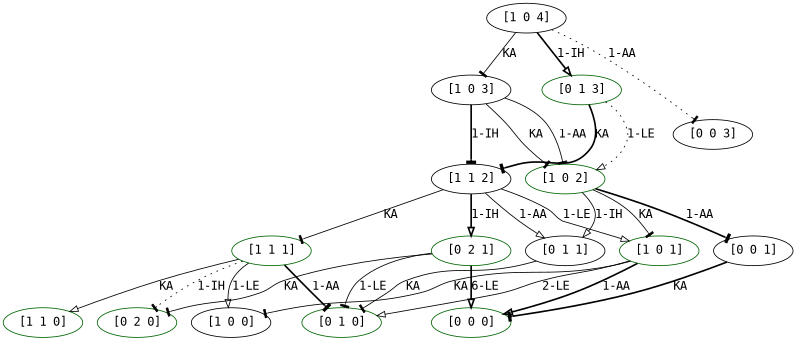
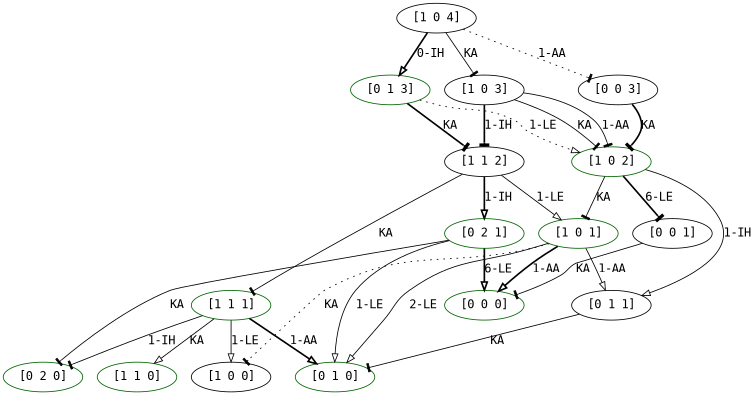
edge "[1 0 4]" -> "[0 1 3]": label "1-IH" -> "0-IH"
edge "[0 0 3]" -> "[1 0 2]": added, label "KA"
edge "[1 1 2]" -> "[0 1 1]": now "[1 0 1]" -> "[0 1 1]"
edge "[1 0 2]" -> "[0 0 1]": label "1-AA" -> "6-LE"
edge "[0 2 1]" -> "[0 1 0]": arrowhead tee -> onormal
edge "[1 1 1]" -> "[0 2 0]": style dotted -> solid
edge "[1 0 1]" -> "[1 0 0]": style solid -> dotted
edge "[1 1 1]" -> "[0 1 0]": arrowhead tee -> onormal
edge "[0 0 1]" -> "[0 0 0]": style bold -> solid
